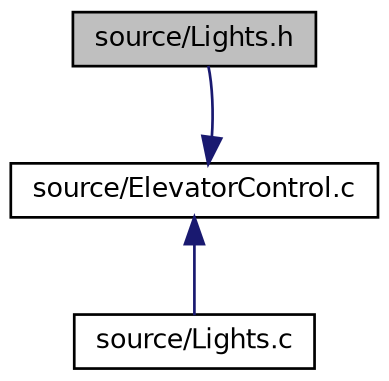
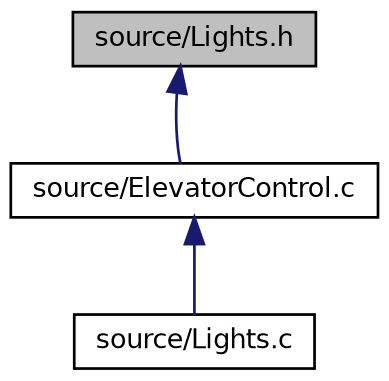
edge "source/Lights.h" -> "source/ElevatorControl.c": reversed
